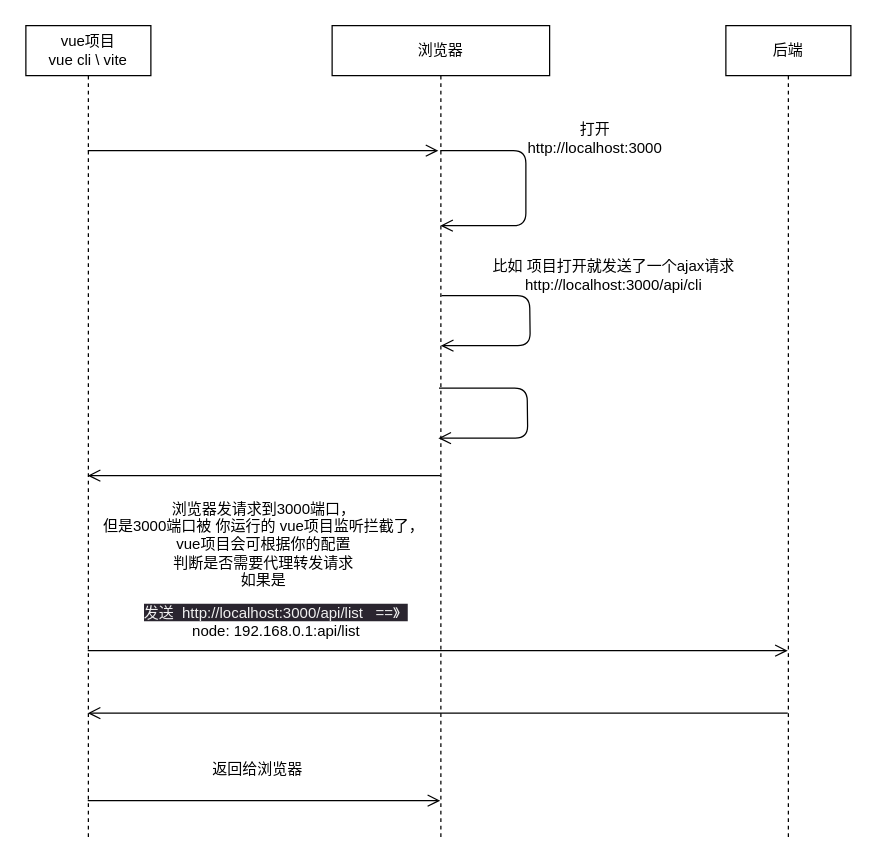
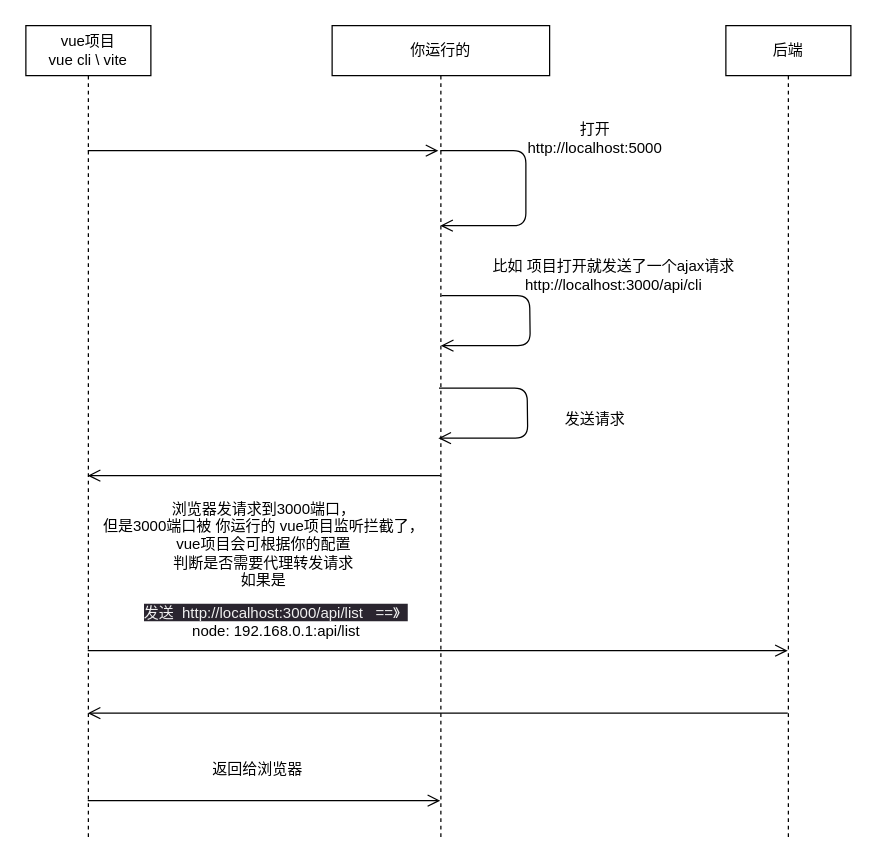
node "浏览器": label "浏览器" -> "你运行的"
node "打开 http://localhost:3000": label "打开 http://localhost:3000" -> "打开 http://localhost:5000"
node "发送请求": added
